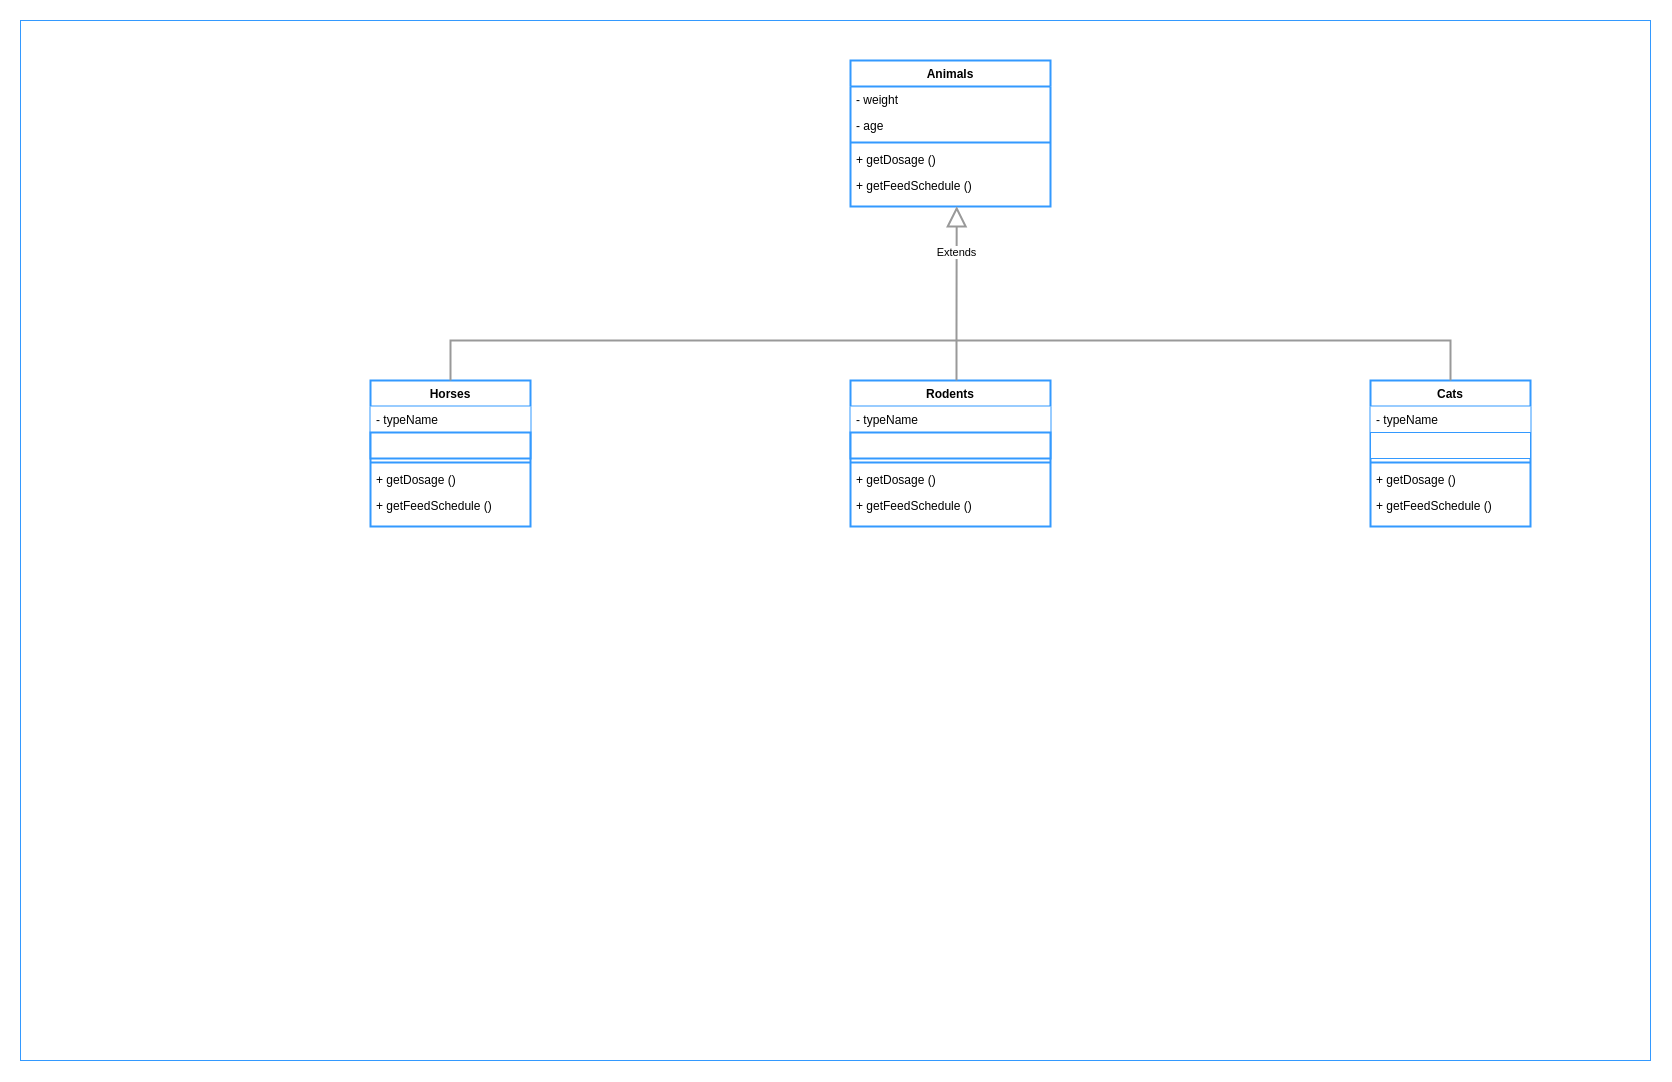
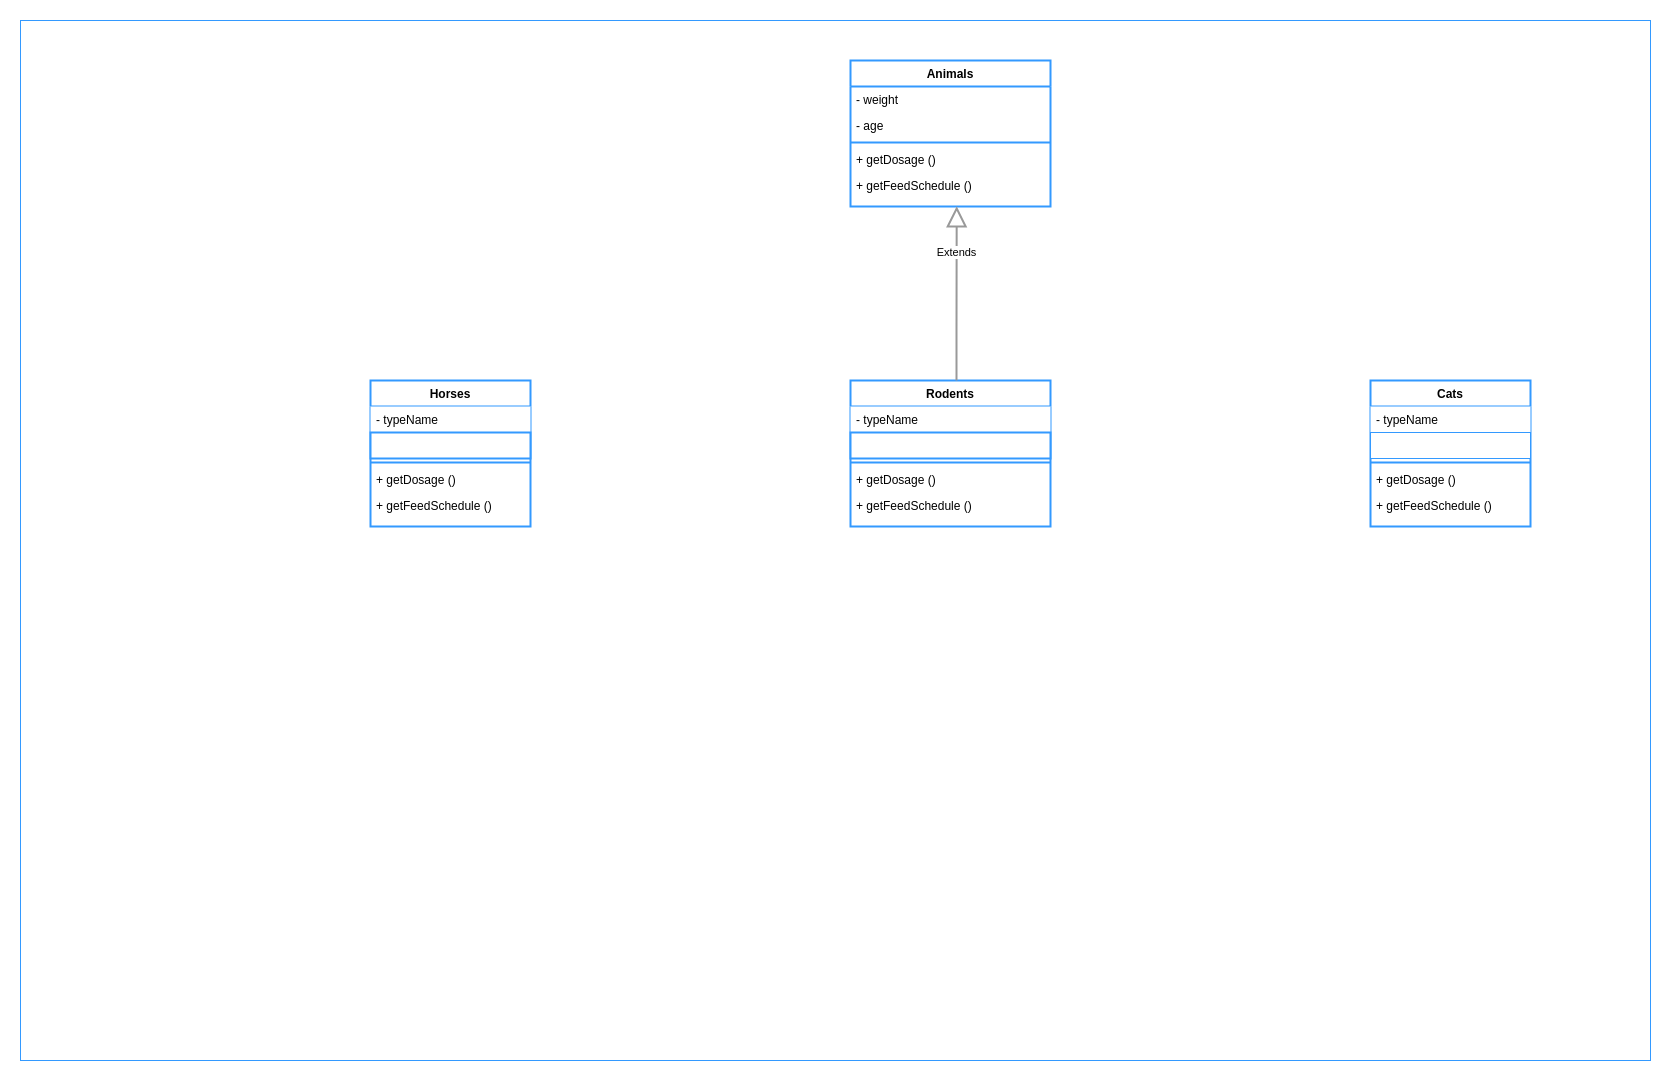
edge "Horses" -- "Cats": removed
